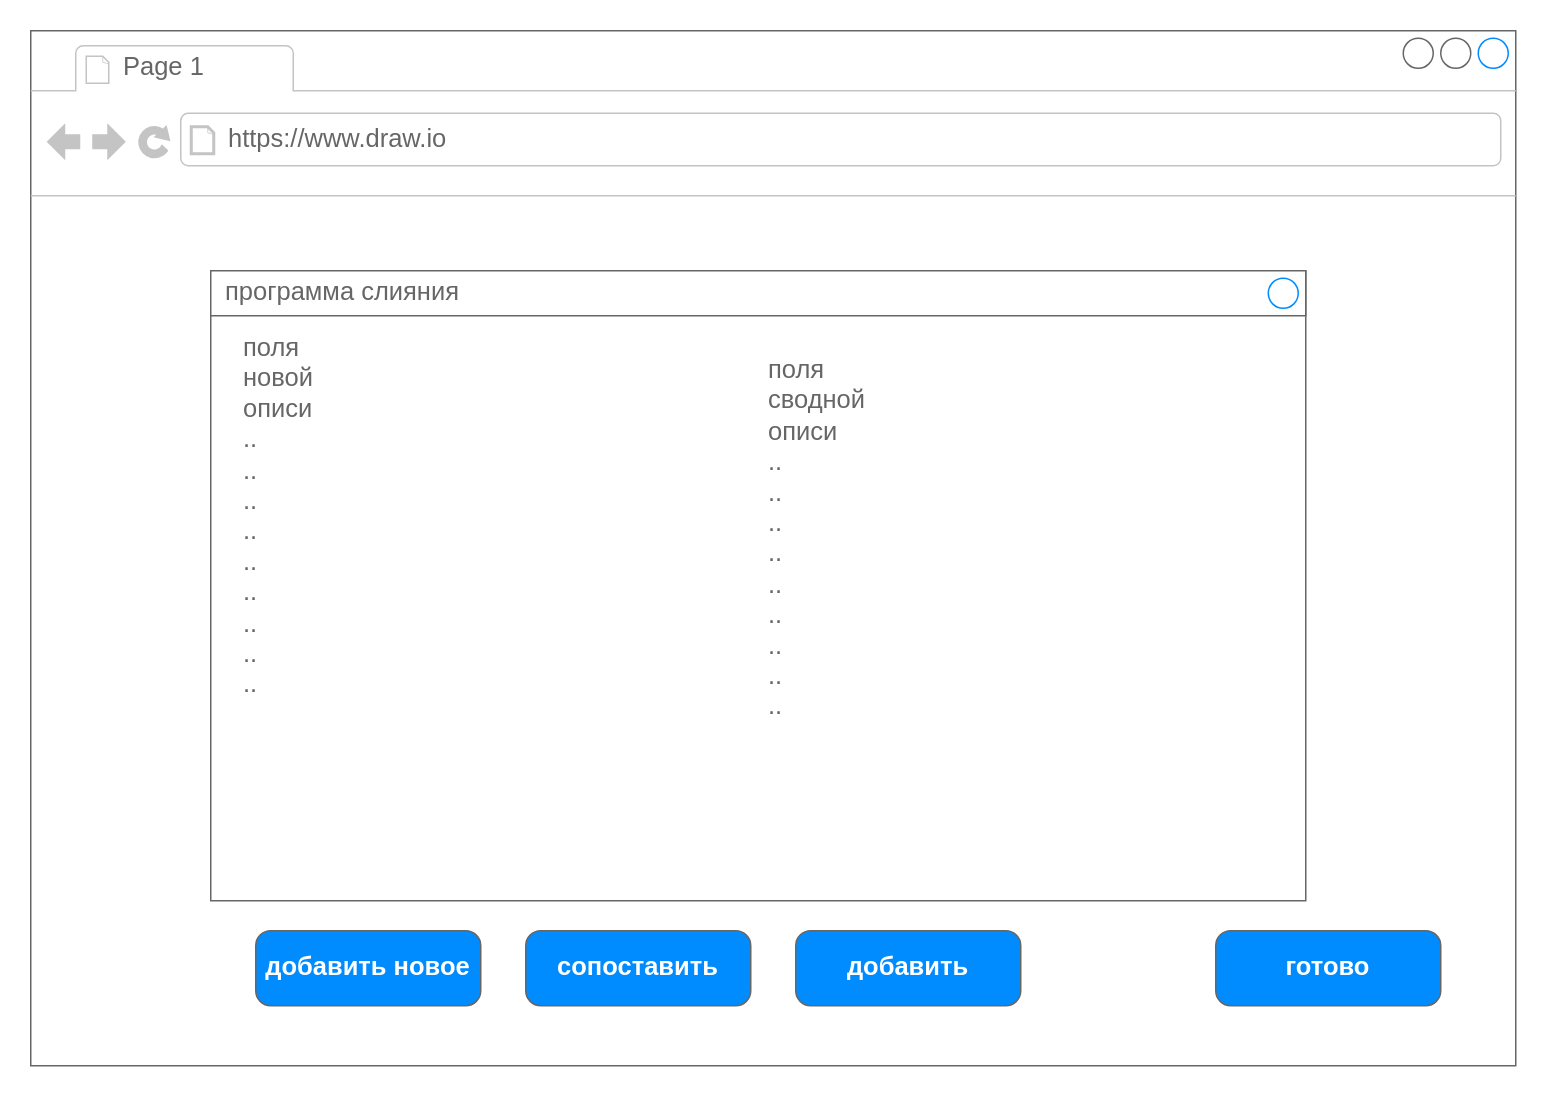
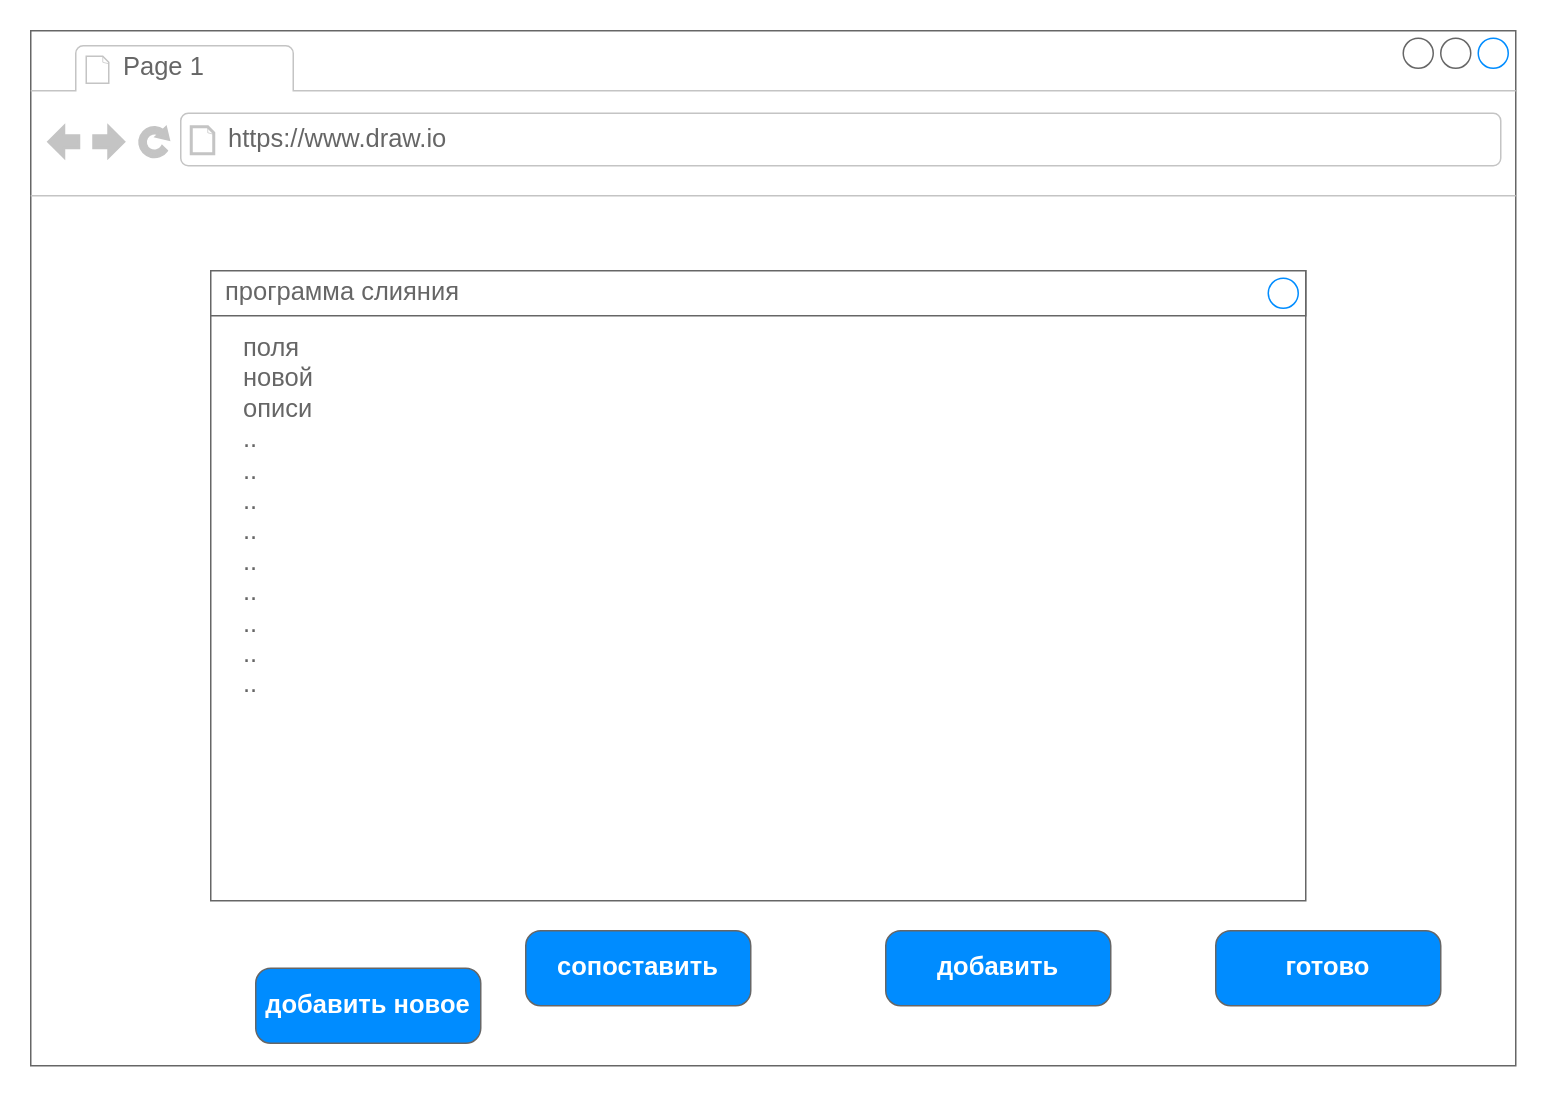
node "поля сводной описи .. .. .. .. .. .. .. .. ..": removed
node "добавить новое": moved (368, 968) -> (368, 1006)
node "добавить": moved (908, 968) -> (998, 968)
